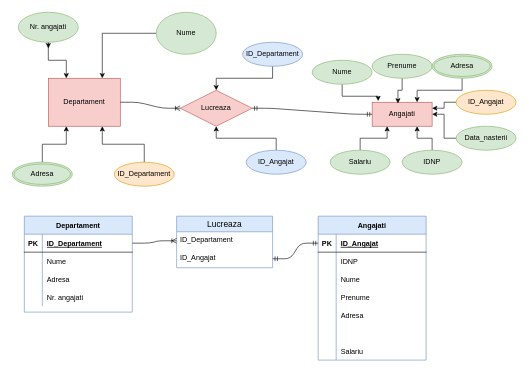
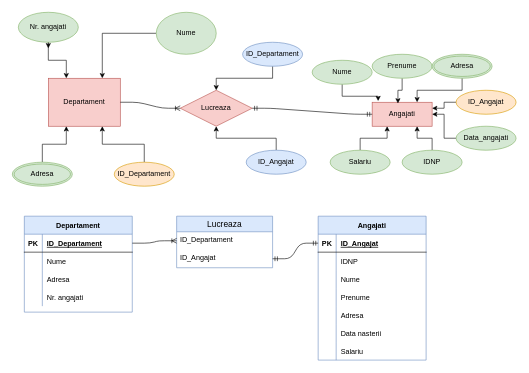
node "Data_nasterii": label "Data_nasterii" -> "Data_angajati"
node "Data nasterii": added
